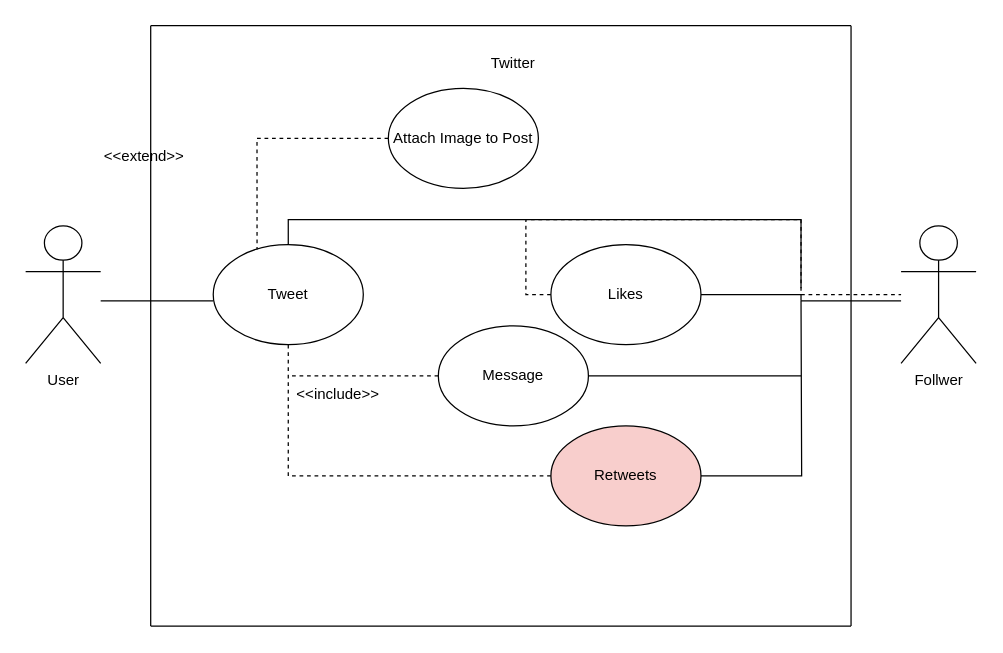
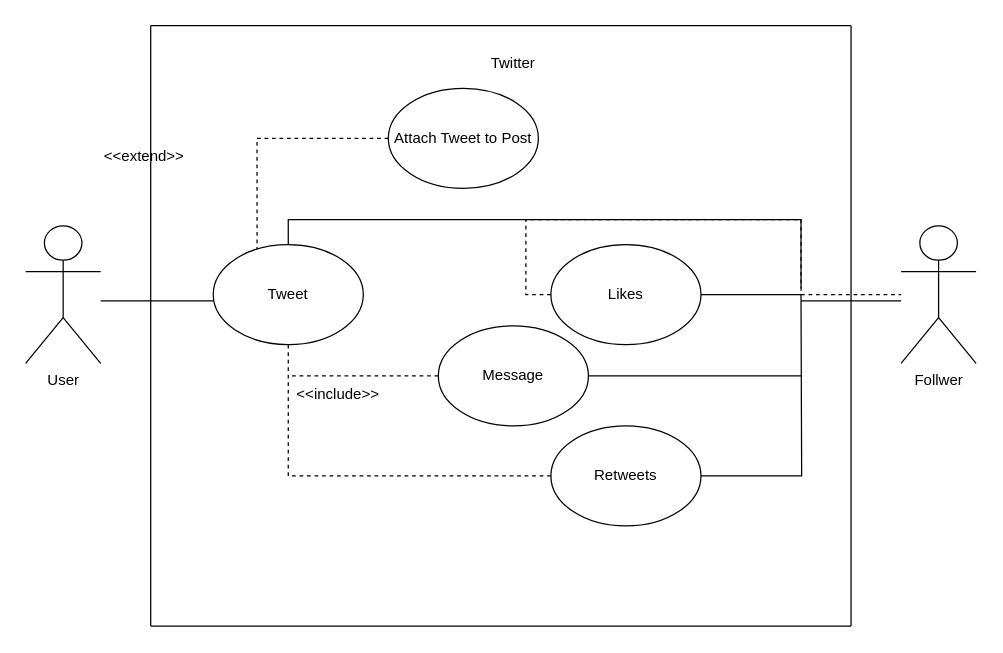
node "Attach Image to Post": label "Attach Image to Post" -> "Attach Tweet to Post"
node "Retweets": fillcolor #f8cecc -> #ffffff
